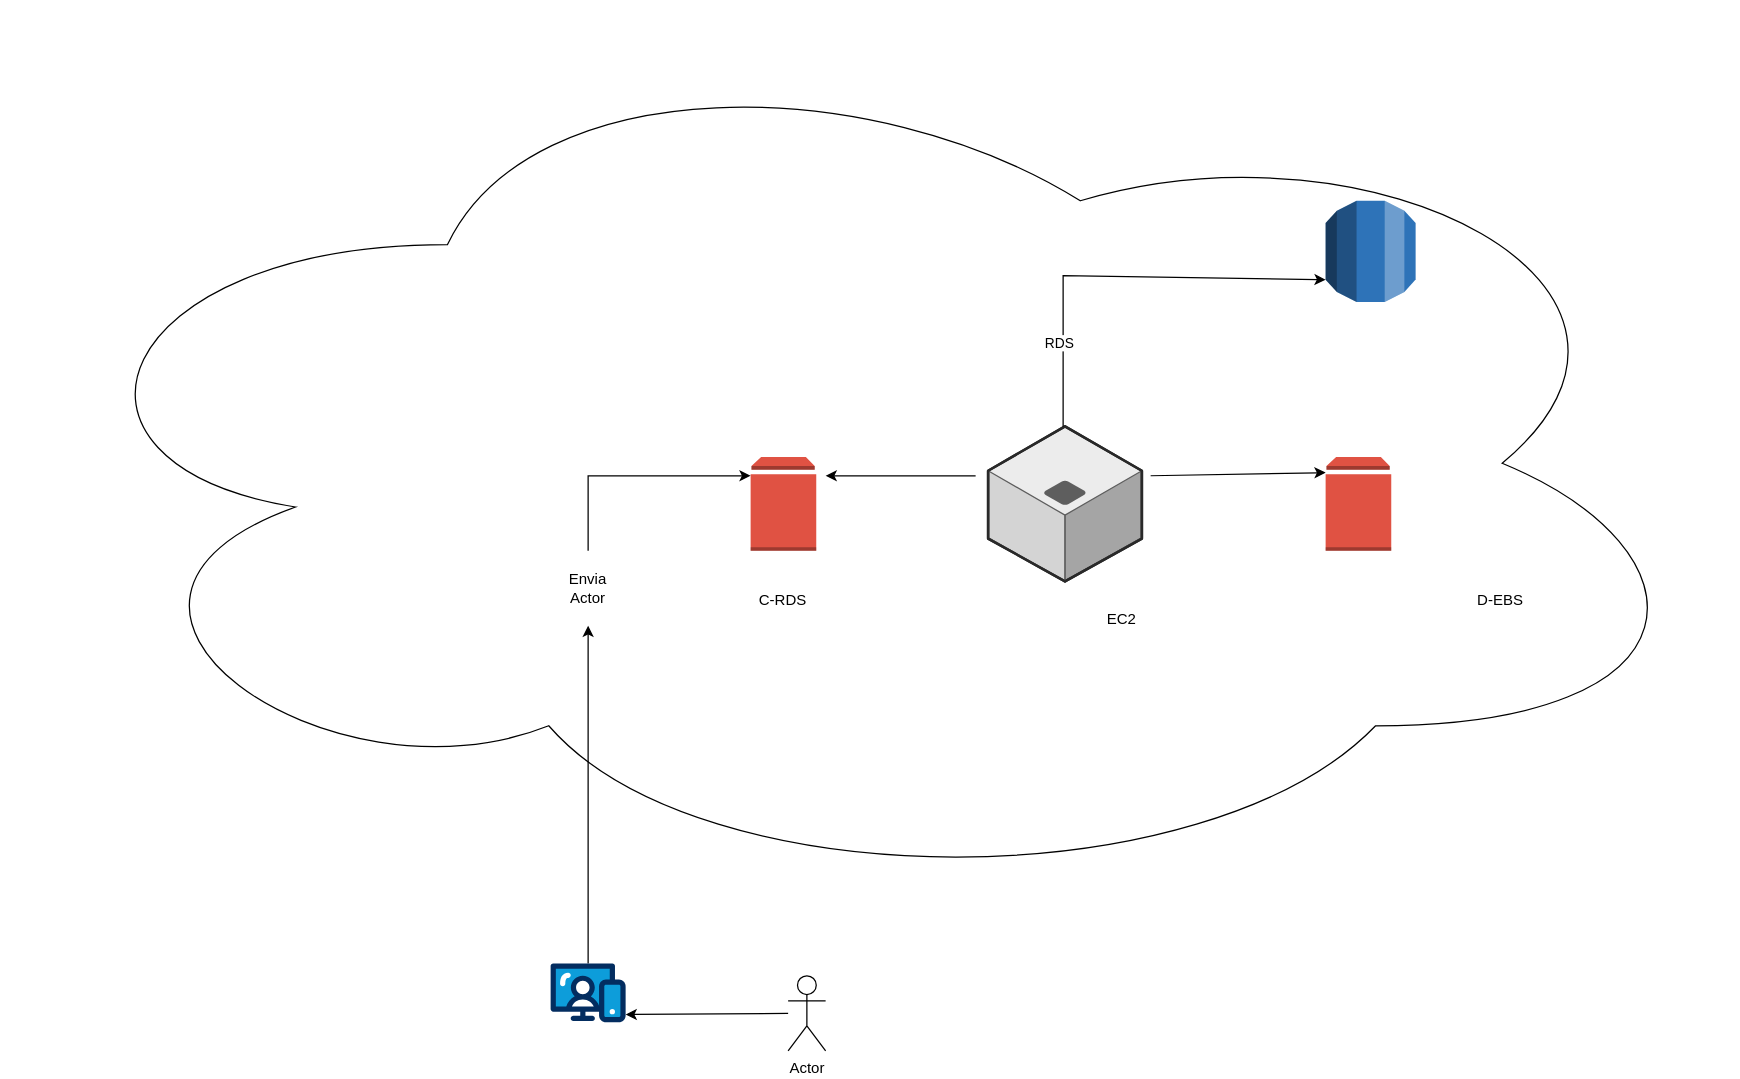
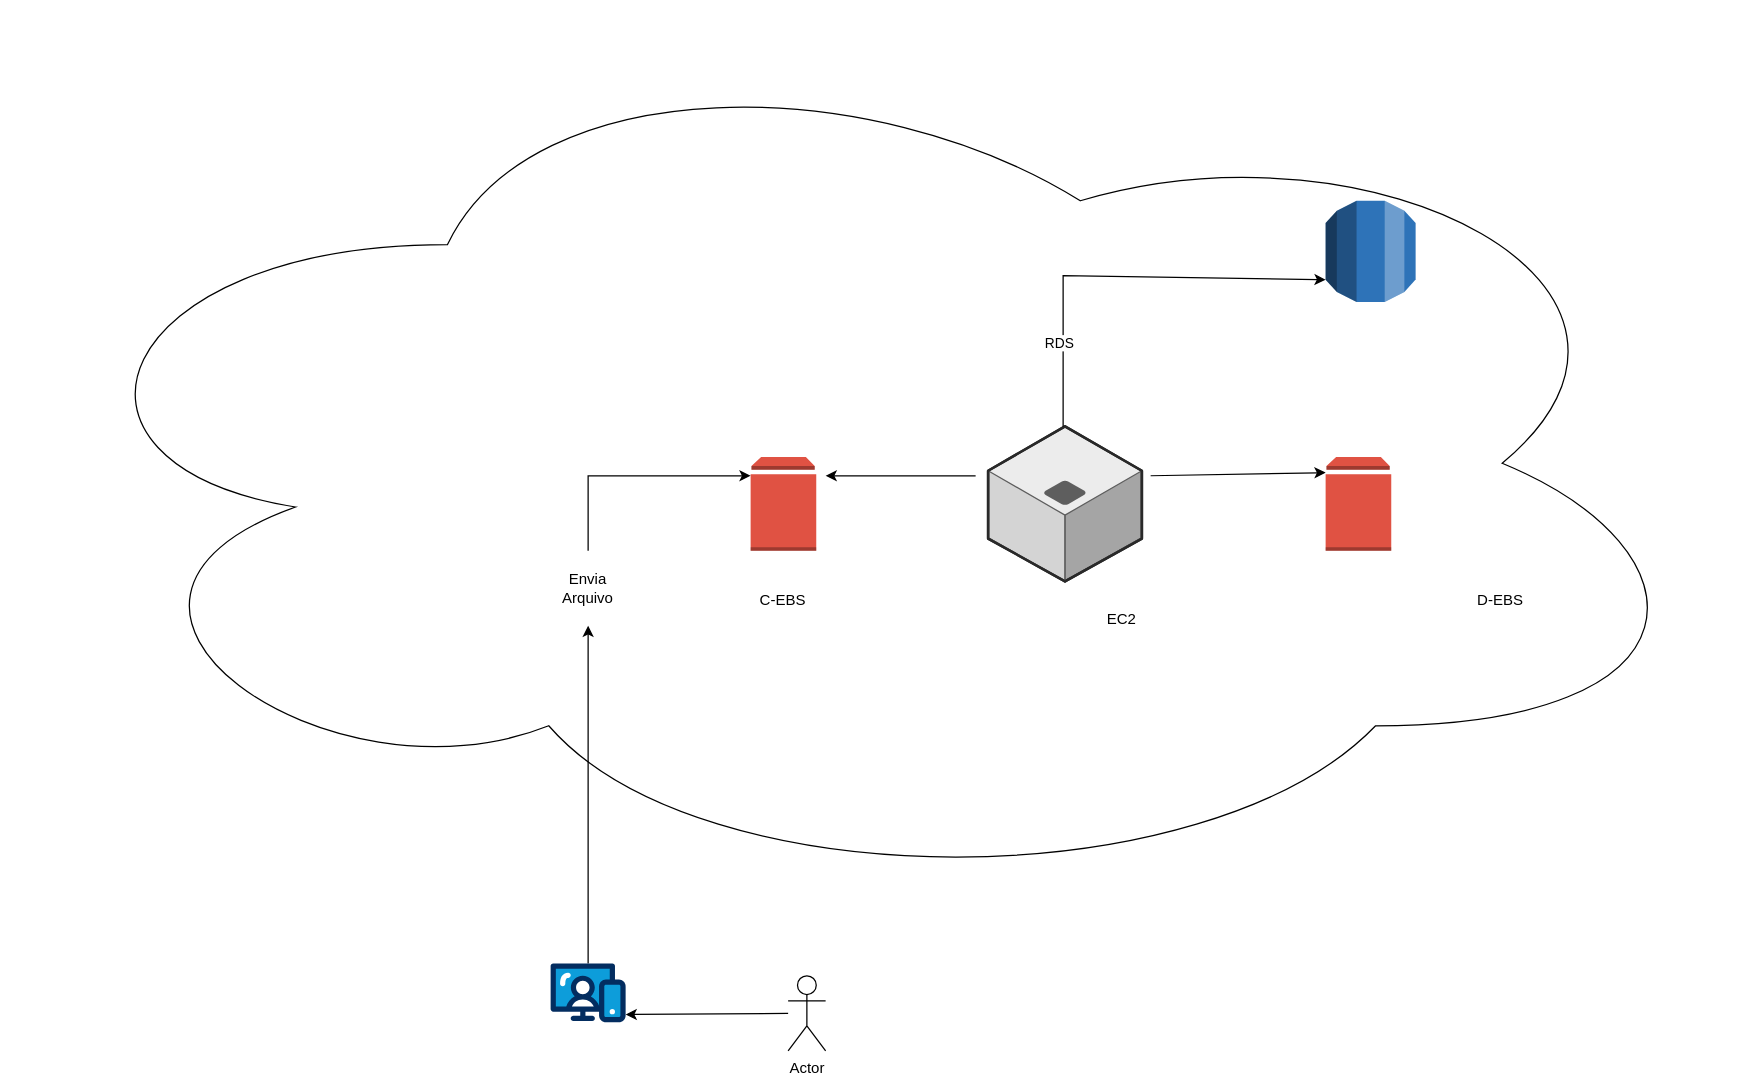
node "Envia Actor": label "Envia Actor" -> "Envia Arquivo"
node "C-RDS": label "C-RDS" -> "C-EBS"
